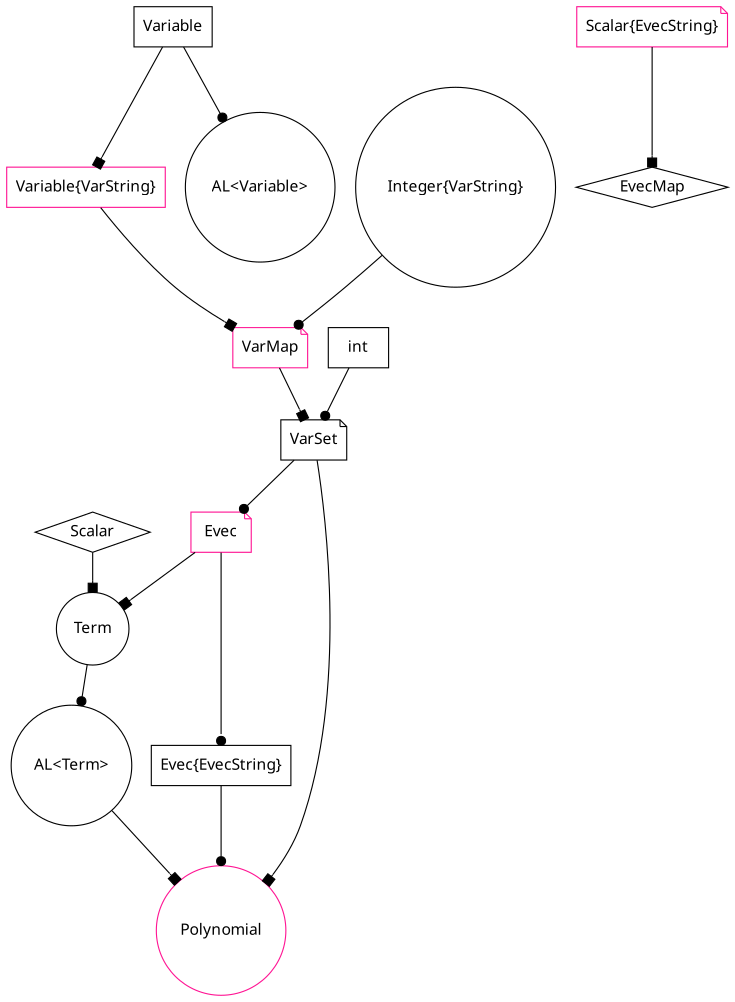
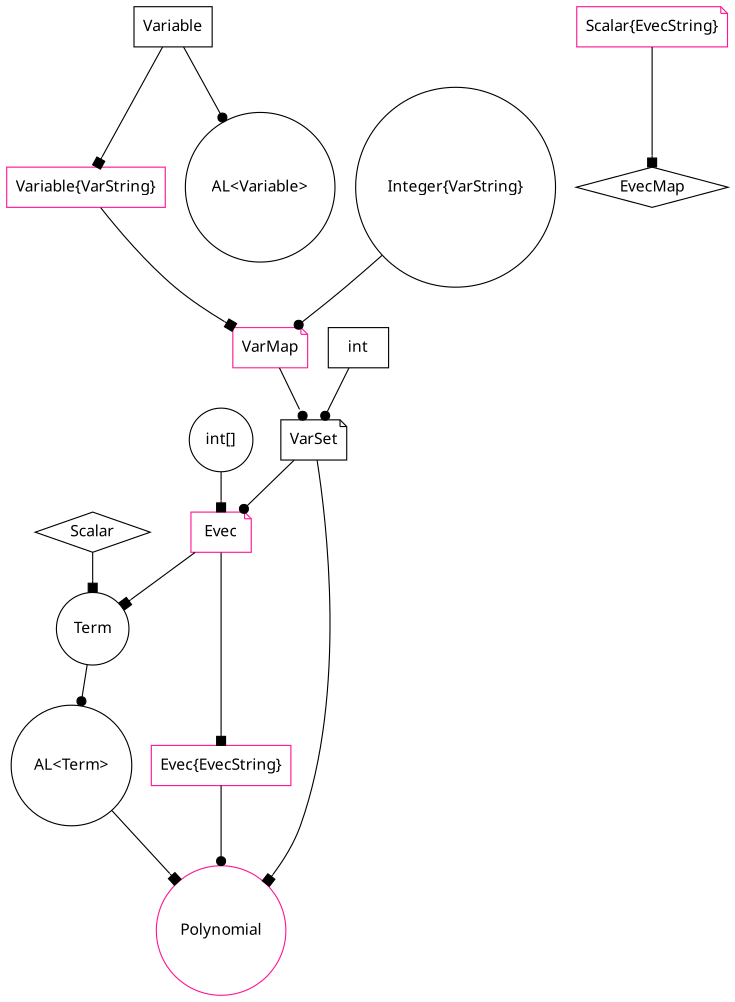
edge "VarMap" -> "VarSet": arrowhead box -> dot
node "int[]": added
edge "Evec" -> "Evec{EvecString}": arrowhead dot -> box
node "Evec{EvecString}": color black -> deeppink
